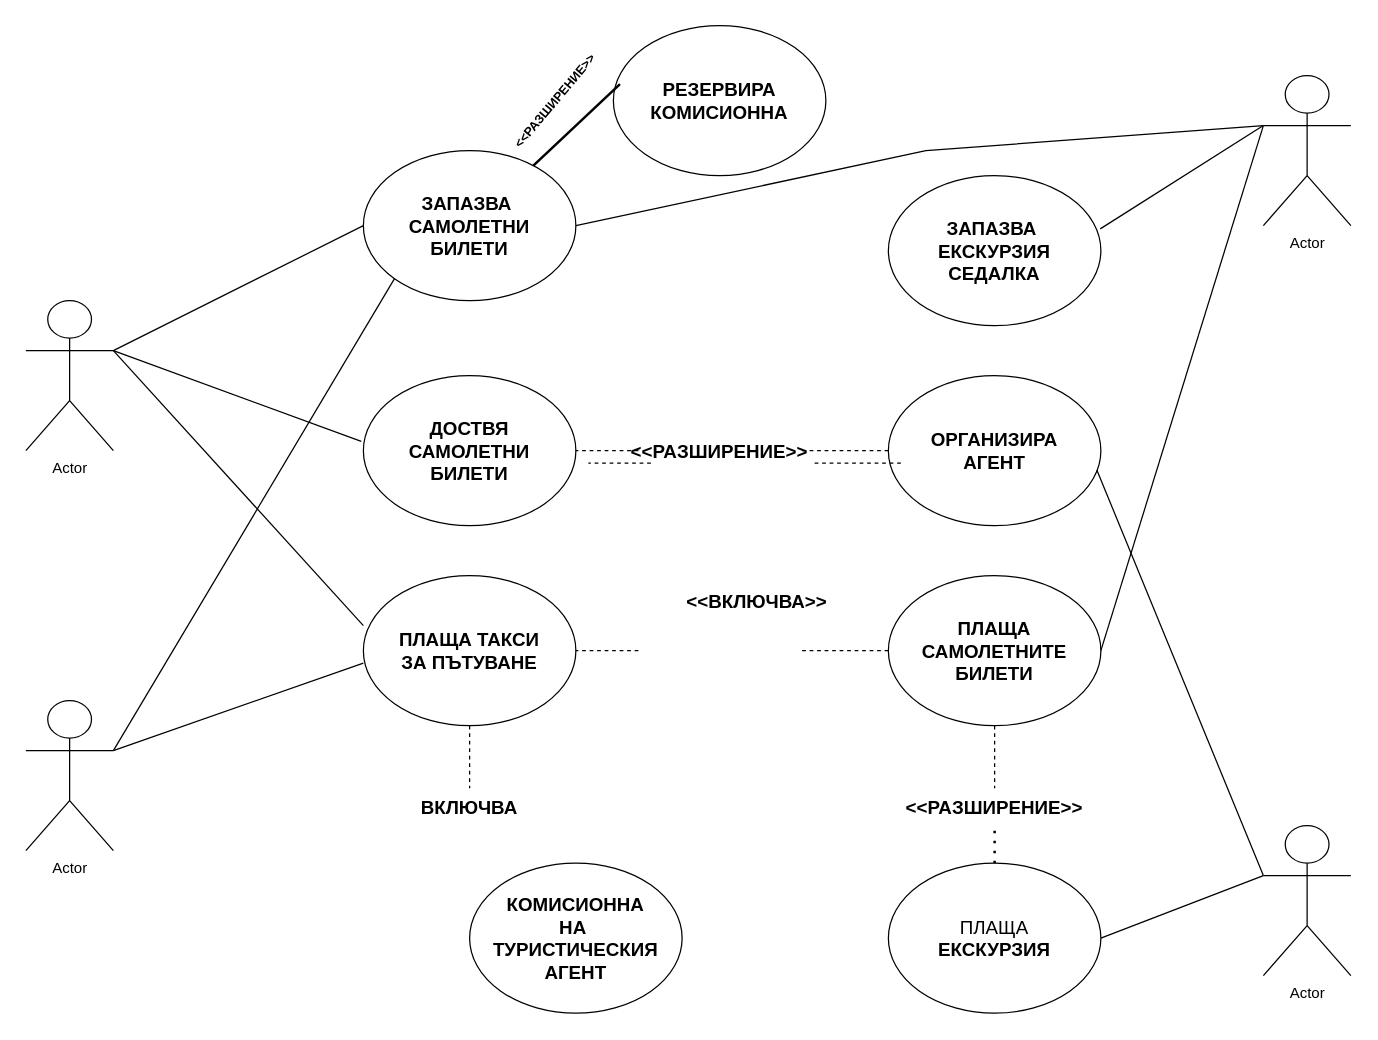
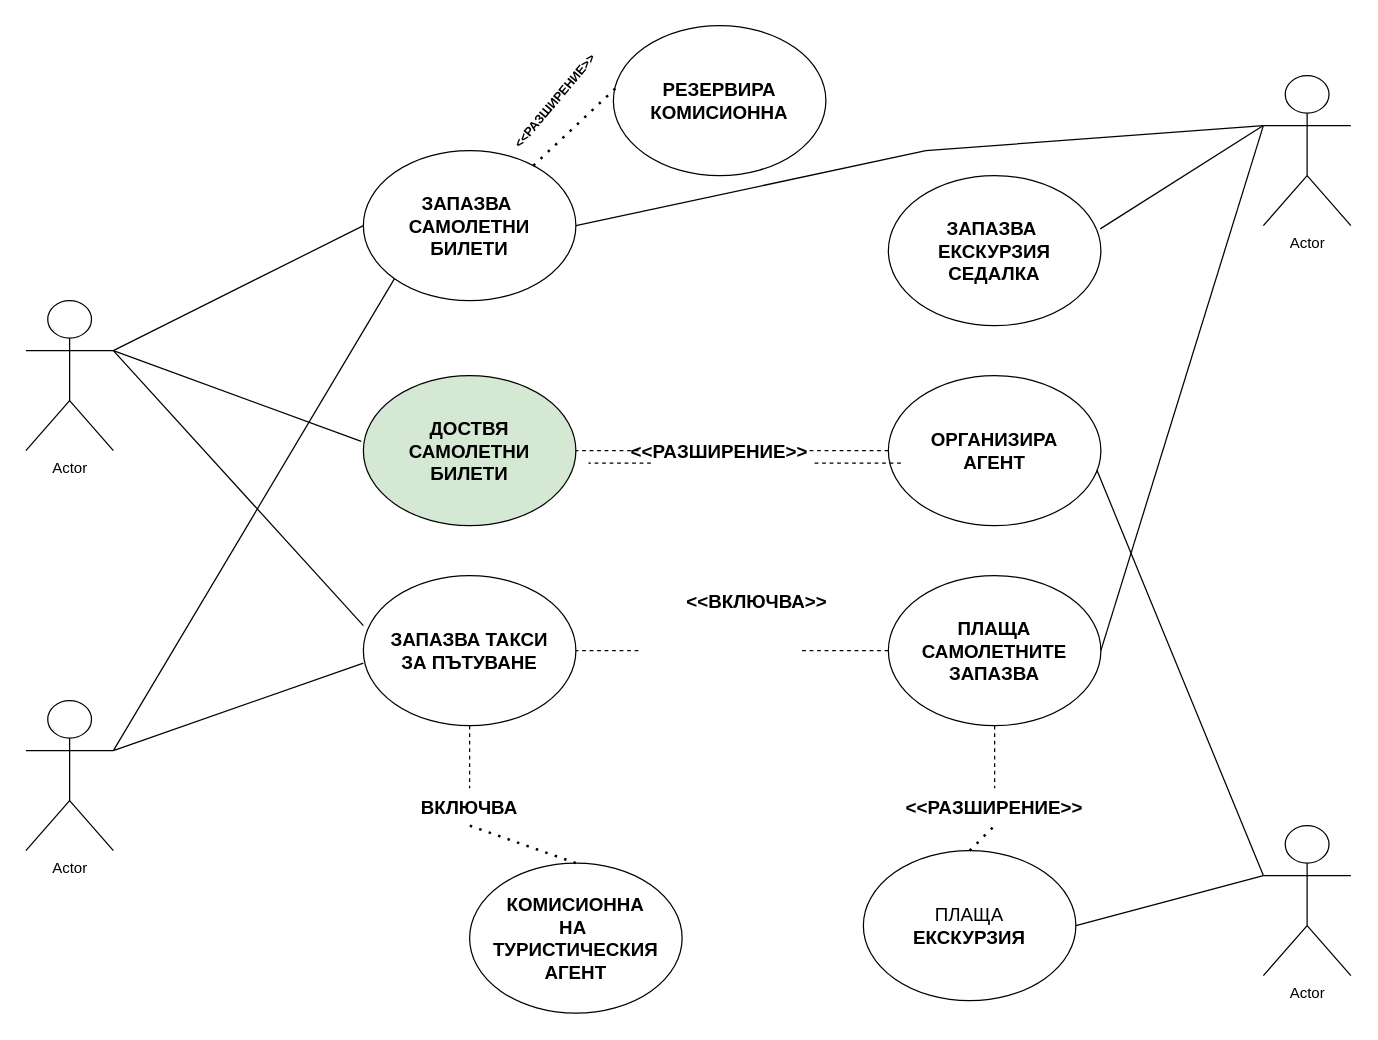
edge "РЕЗЕРВИРА КОМИСИОННА" -- "ЗАПАЗВА САМОЛЕТНИ БИЛЕТИ": style solid -> dashed
node "ДОСТВЯ САМОЛЕТНИ БИЛЕТИ": fillcolor #ffffff -> #d5e8d4
node "ПЛАЩА ТАКСИ ЗА ПЪТУВАНЕ": label "ПЛАЩА ТАКСИ ЗА ПЪТУВАНЕ" -> "ЗАПАЗВА ТАКСИ ЗА ПЪТУВАНЕ"
node "ПЛАЩА САМОЛЕТНИТЕ БИЛЕТИ": label "ПЛАЩА САМОЛЕТНИТЕ БИЛЕТИ" -> "ПЛАЩА САМОЛЕТНИТЕ ЗАПАЗВА"
edge "ВКЛЮЧВА" -- "КОМИСИОННА НА ТУРИСТИЧЕСКИЯ АГЕНТ": added
node "ПЛАЩА ЕКСКУРЗИЯ": moved (994, 938) -> (969, 926)
